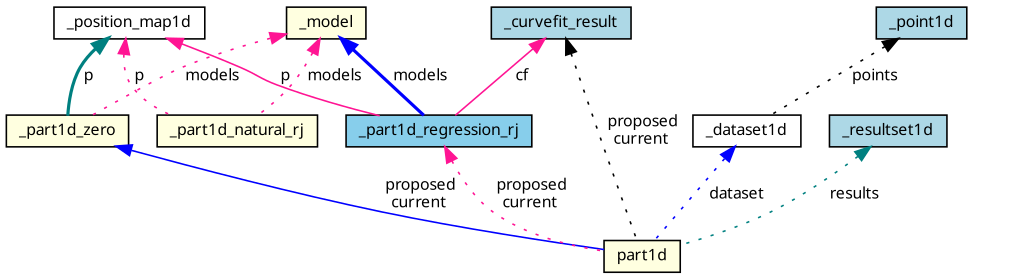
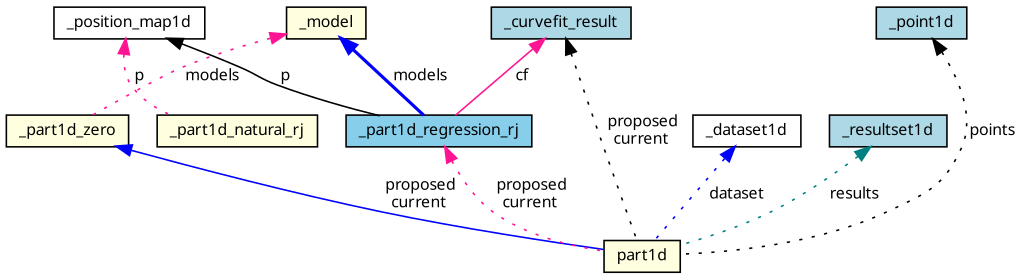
edge "_part1d_zero" -> "_position_map1d": removed, label "p"
edge "_part1d_natural_rj" -> "_model": removed, label "models"
edge "_dataset1d" -> "_point1d": now "part1d" -> "_point1d"
edge "_part1d_regression_rj" -> "_position_map1d": color deeppink -> black
